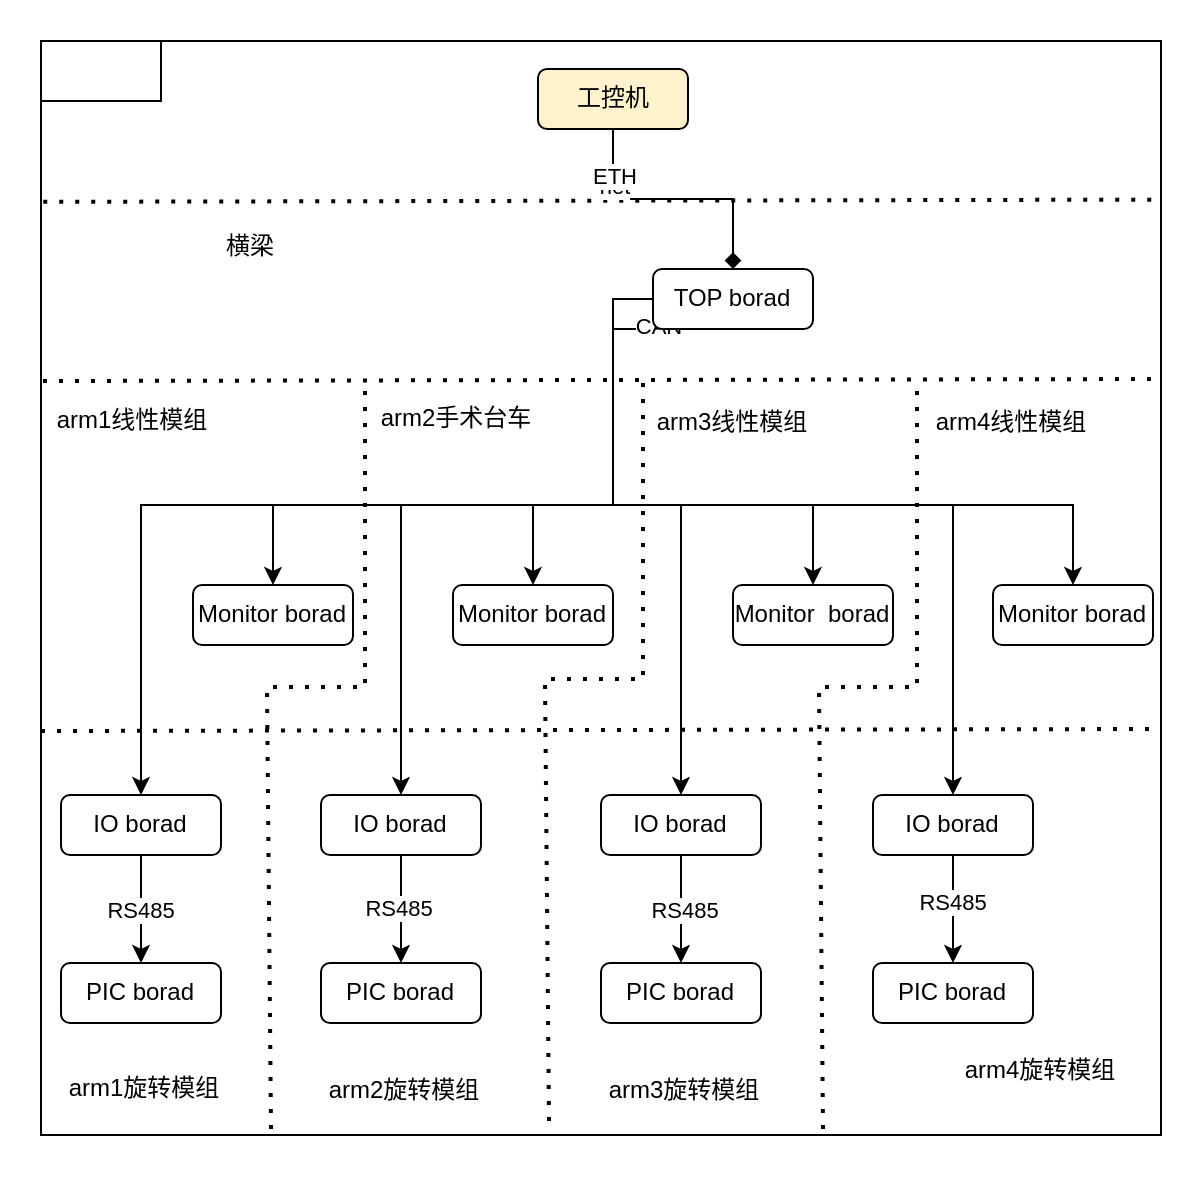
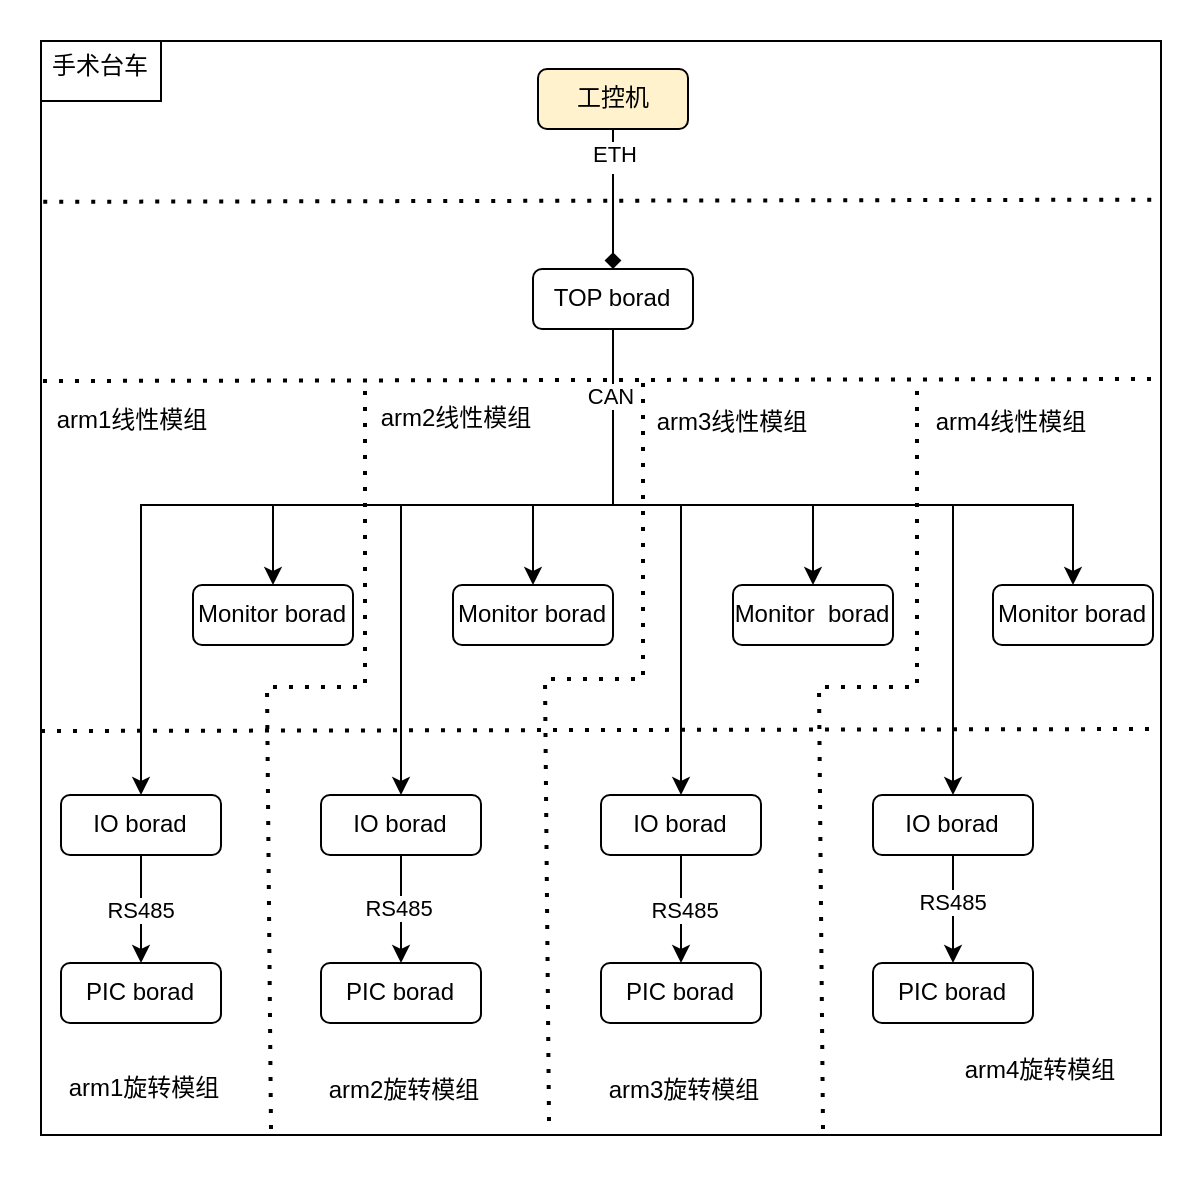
node "手术台车": added
node "横梁": removed
node "TOP borad": moved (733, 299) -> (613, 299)
node "arm2手术台车": label "arm2手术台车" -> "arm2线性模组"
